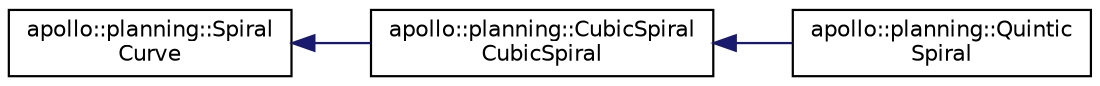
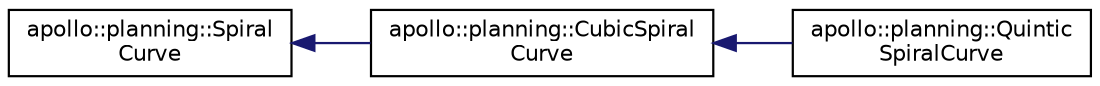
node "apollo::planning::CubicSpiral CubicSpiral": label "apollo::planning::CubicSpiral CubicSpiral" -> "apollo::planning::CubicSpiral Curve"
node "apollo::planning::Quintic Spiral": label "apollo::planning::Quintic Spiral" -> "apollo::planning::Quintic SpiralCurve"
